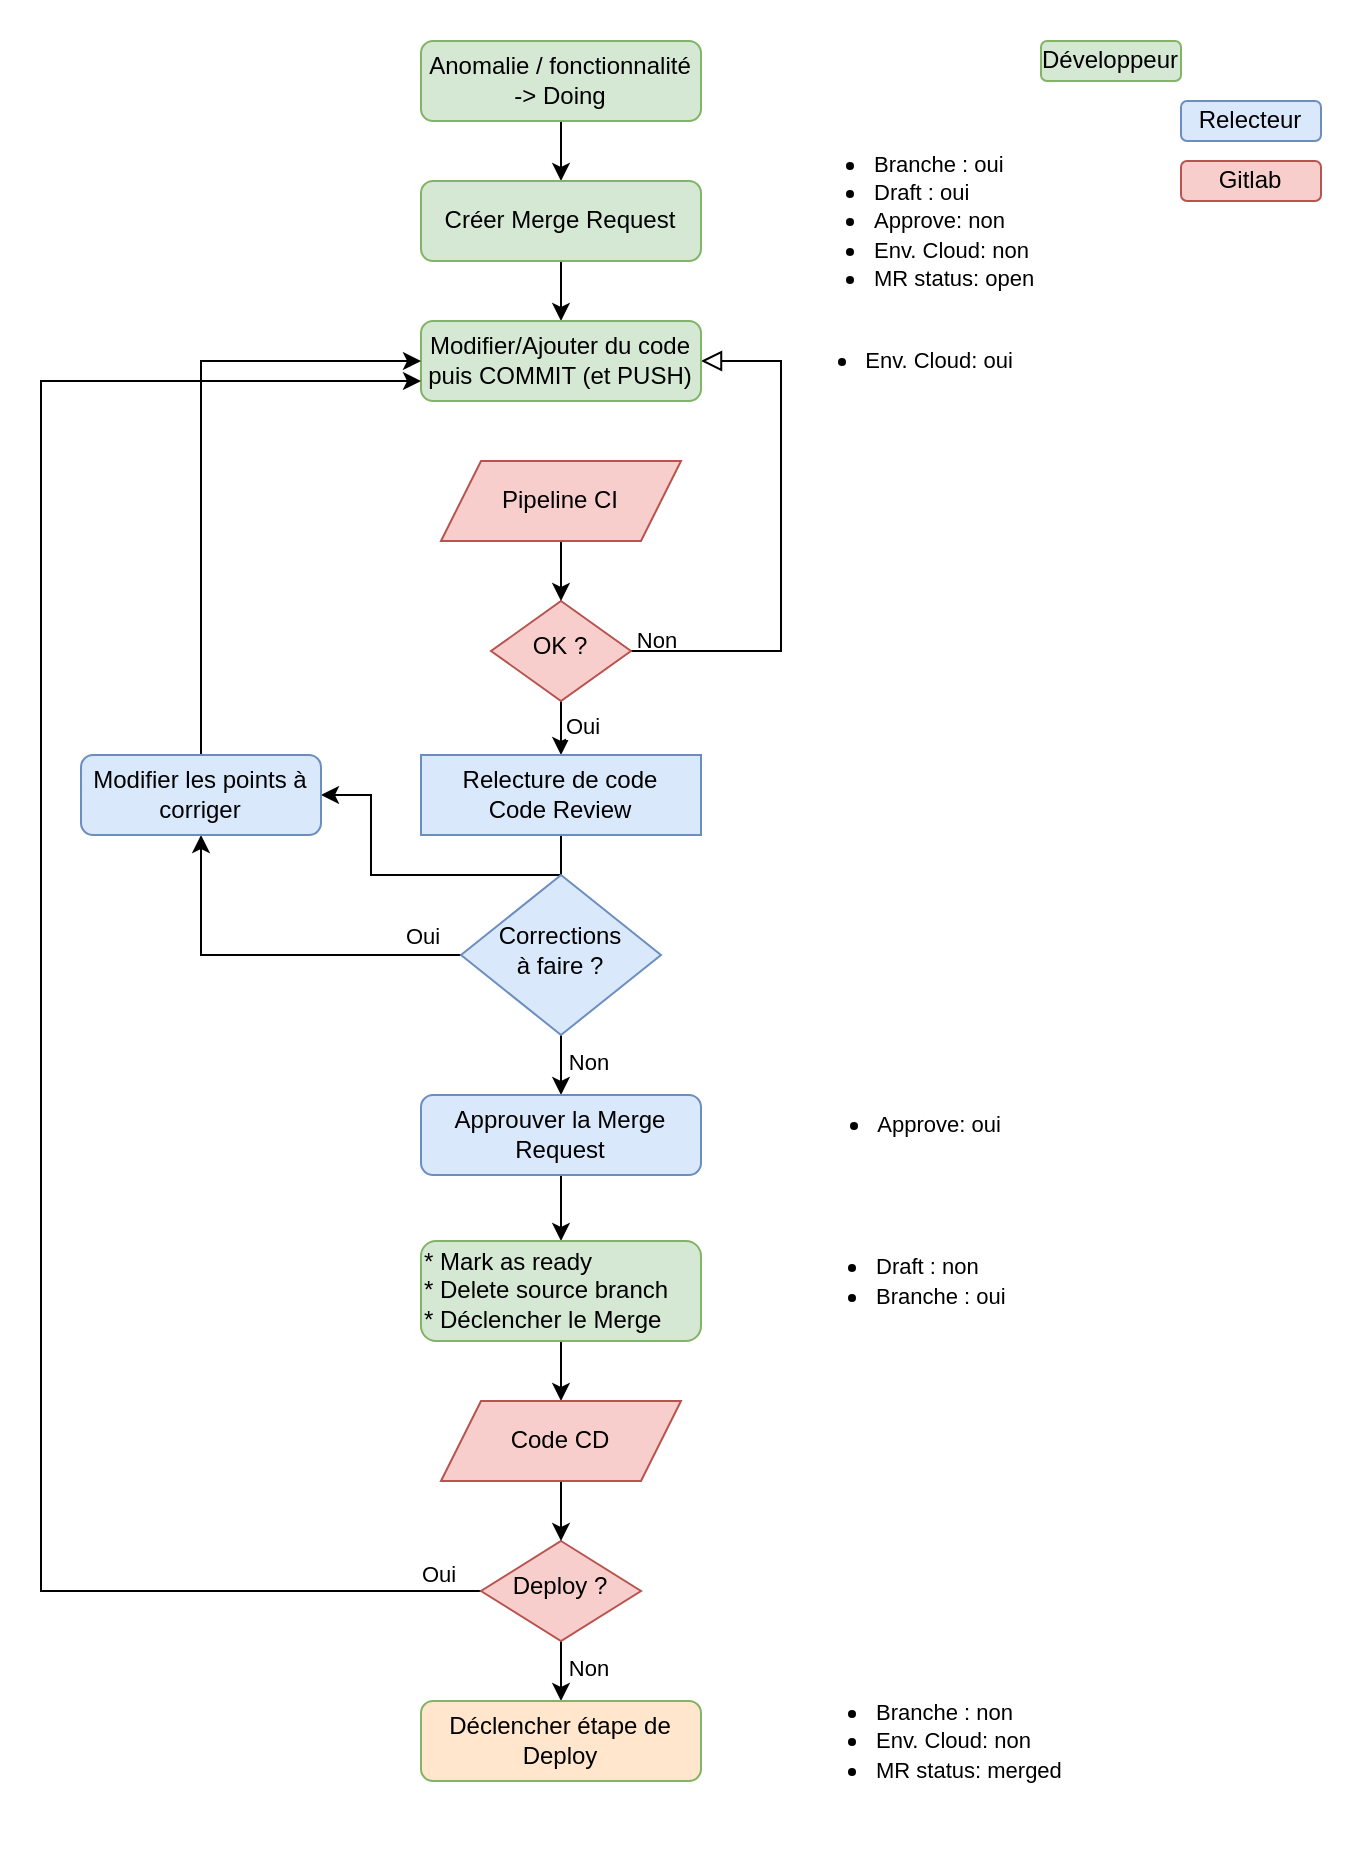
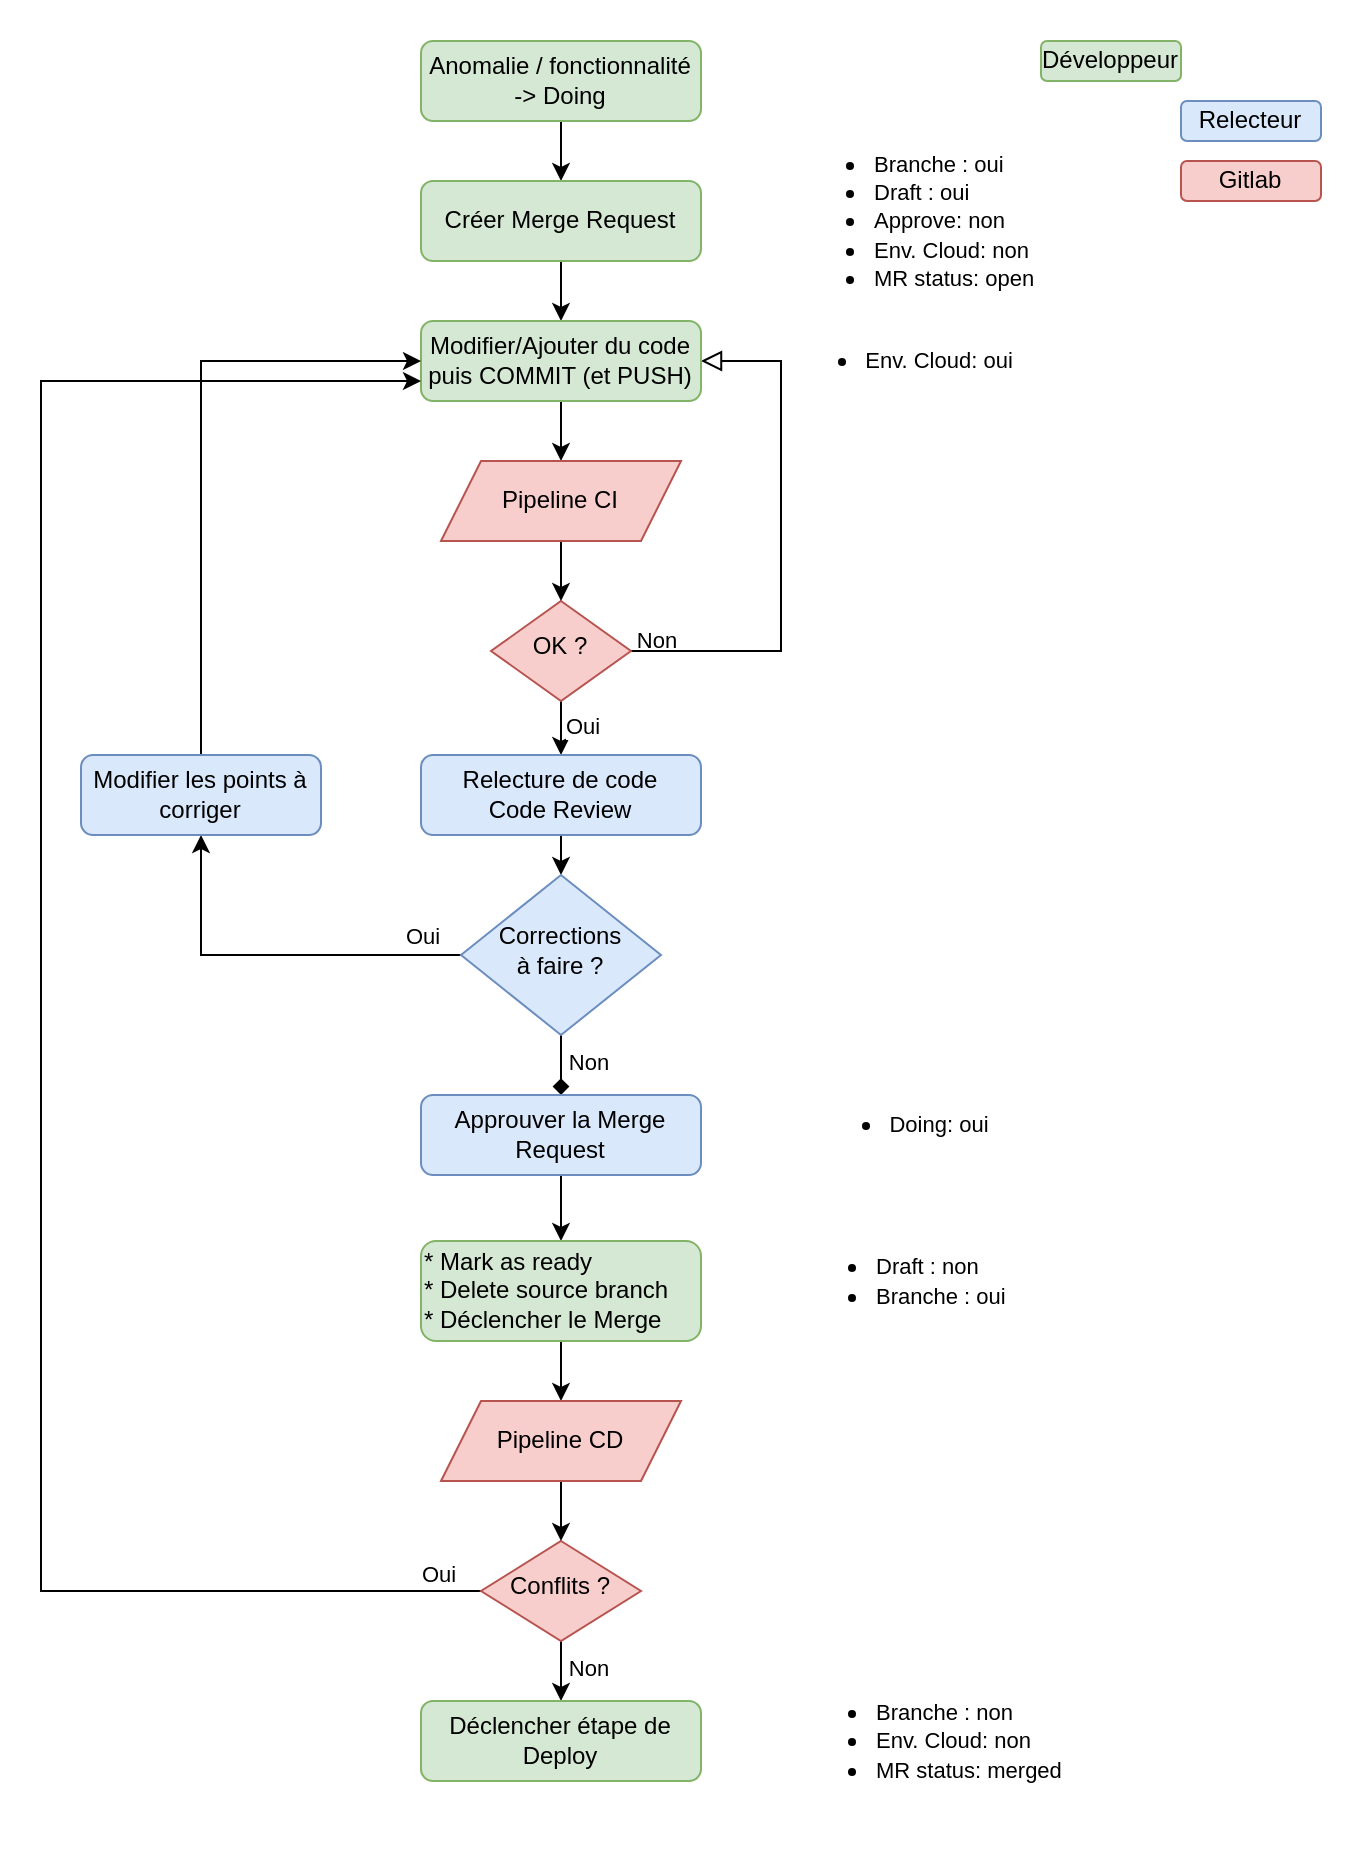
edge "Modifier/Ajouter du code puis COMMIT (et PUSH)" -> "Pipeline CI": added
node "Relecture de code Code Review": shape rectangle -> rounded rectangle
edge "Relecture de code Code Review" -> "Modifier les points à corriger": now "Relecture de code Code Review" -> "Corrections à faire ?"
edge "Corrections à faire ?" -> "Approuver la Merge Request": arrowhead classic -> diamond
node "Approve: oui": label "Approve: oui" -> "Doing: oui"
node "Code CD": label "Code CD" -> "Pipeline CD"
node "Deploy ?": label "Deploy ?" -> "Conflits ?"
node "Déclencher étape de Deploy": fillcolor #ffe6cc -> #d5e8d4
